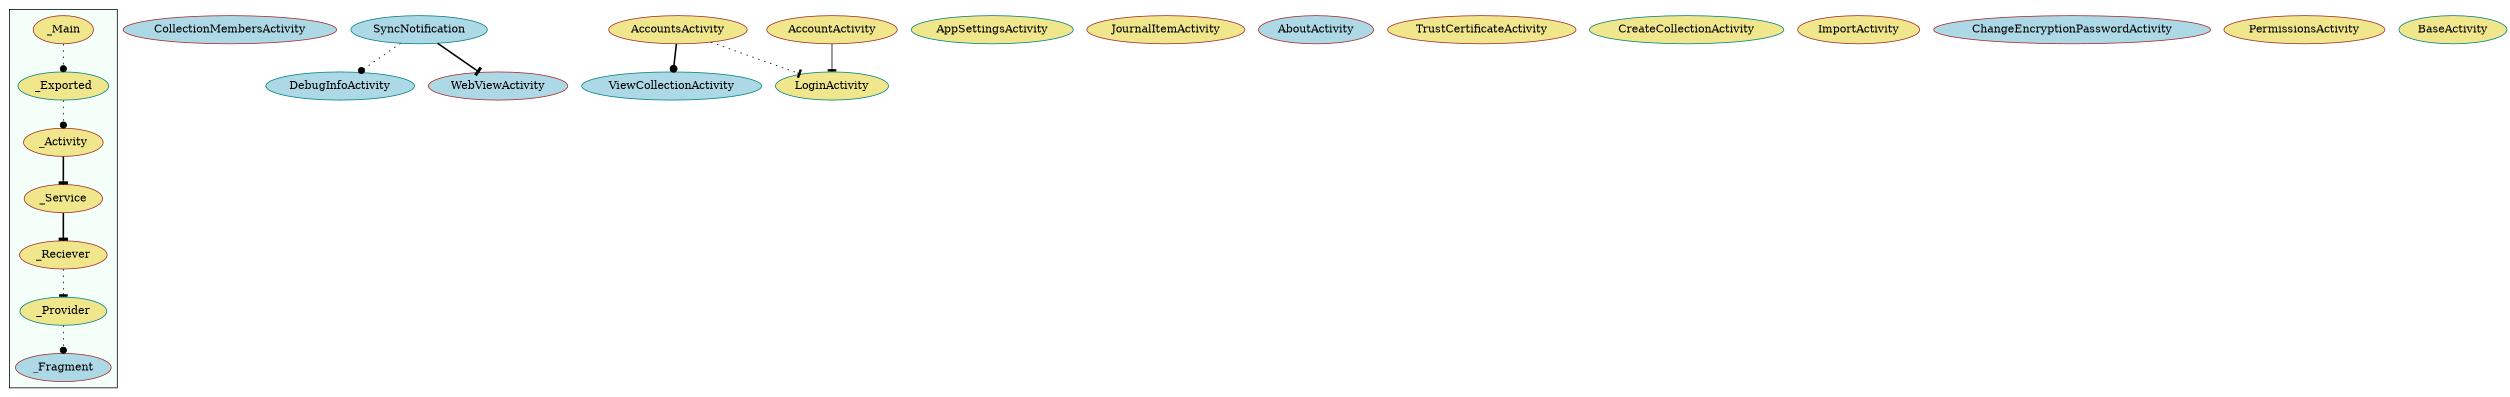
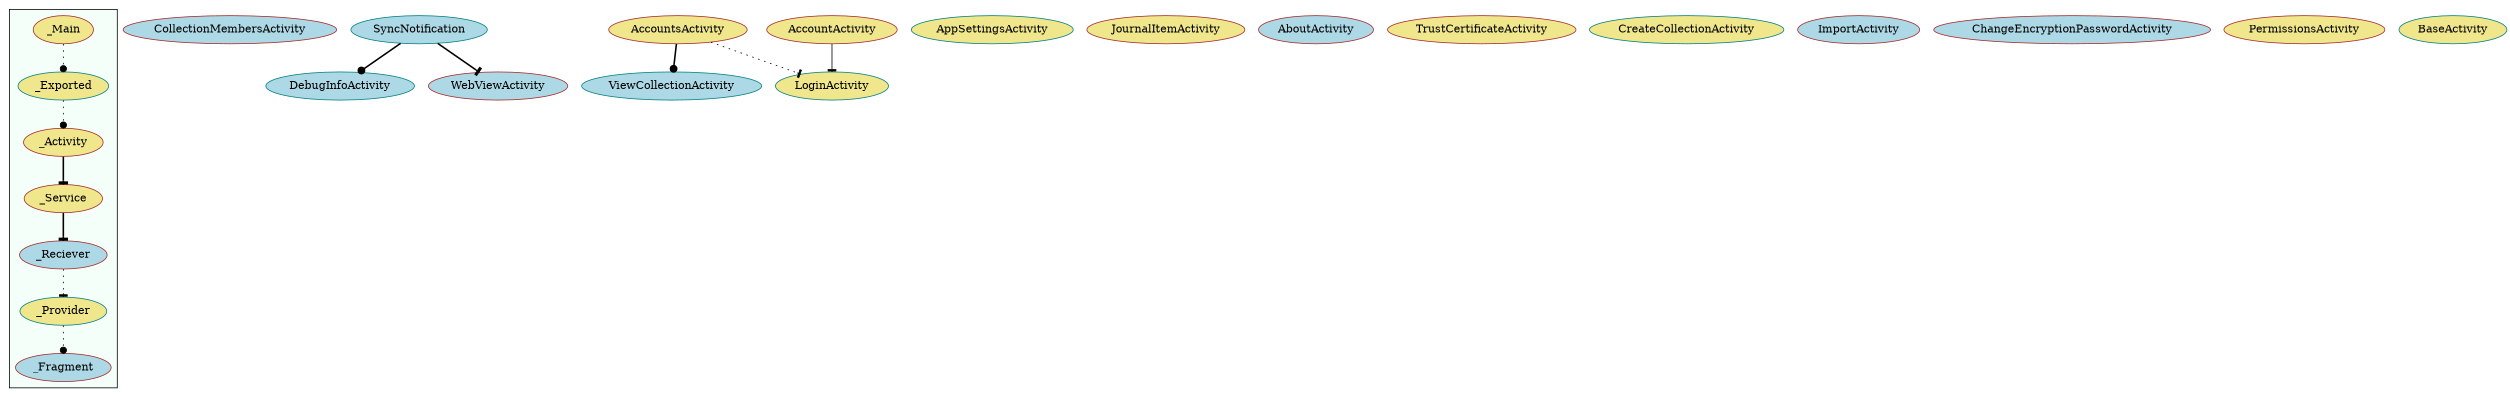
node "ImportActivity": fillcolor khaki -> lightblue
edge "SyncNotification" -> "DebugInfoActivity": style dotted -> bold
node "_Reciever": fillcolor khaki -> lightblue
